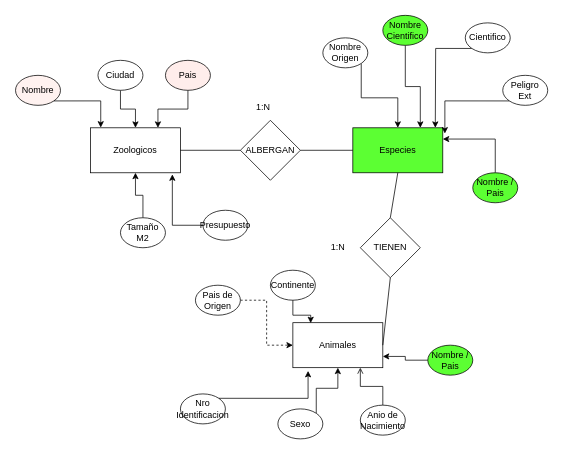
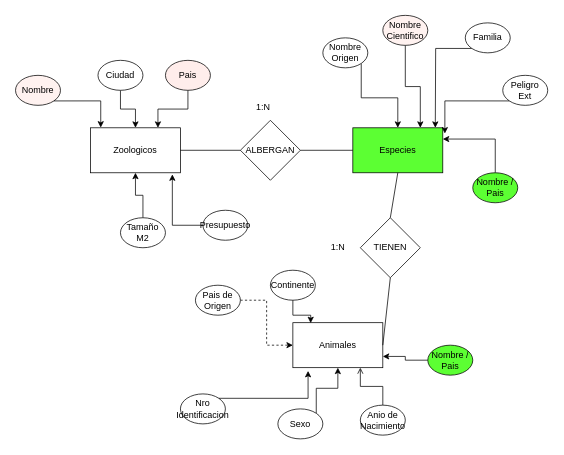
node "Nombre Cientifico": fillcolor #5cff33 -> #fff2f0
node "Cientifico": label "Cientifico" -> "Familia"
